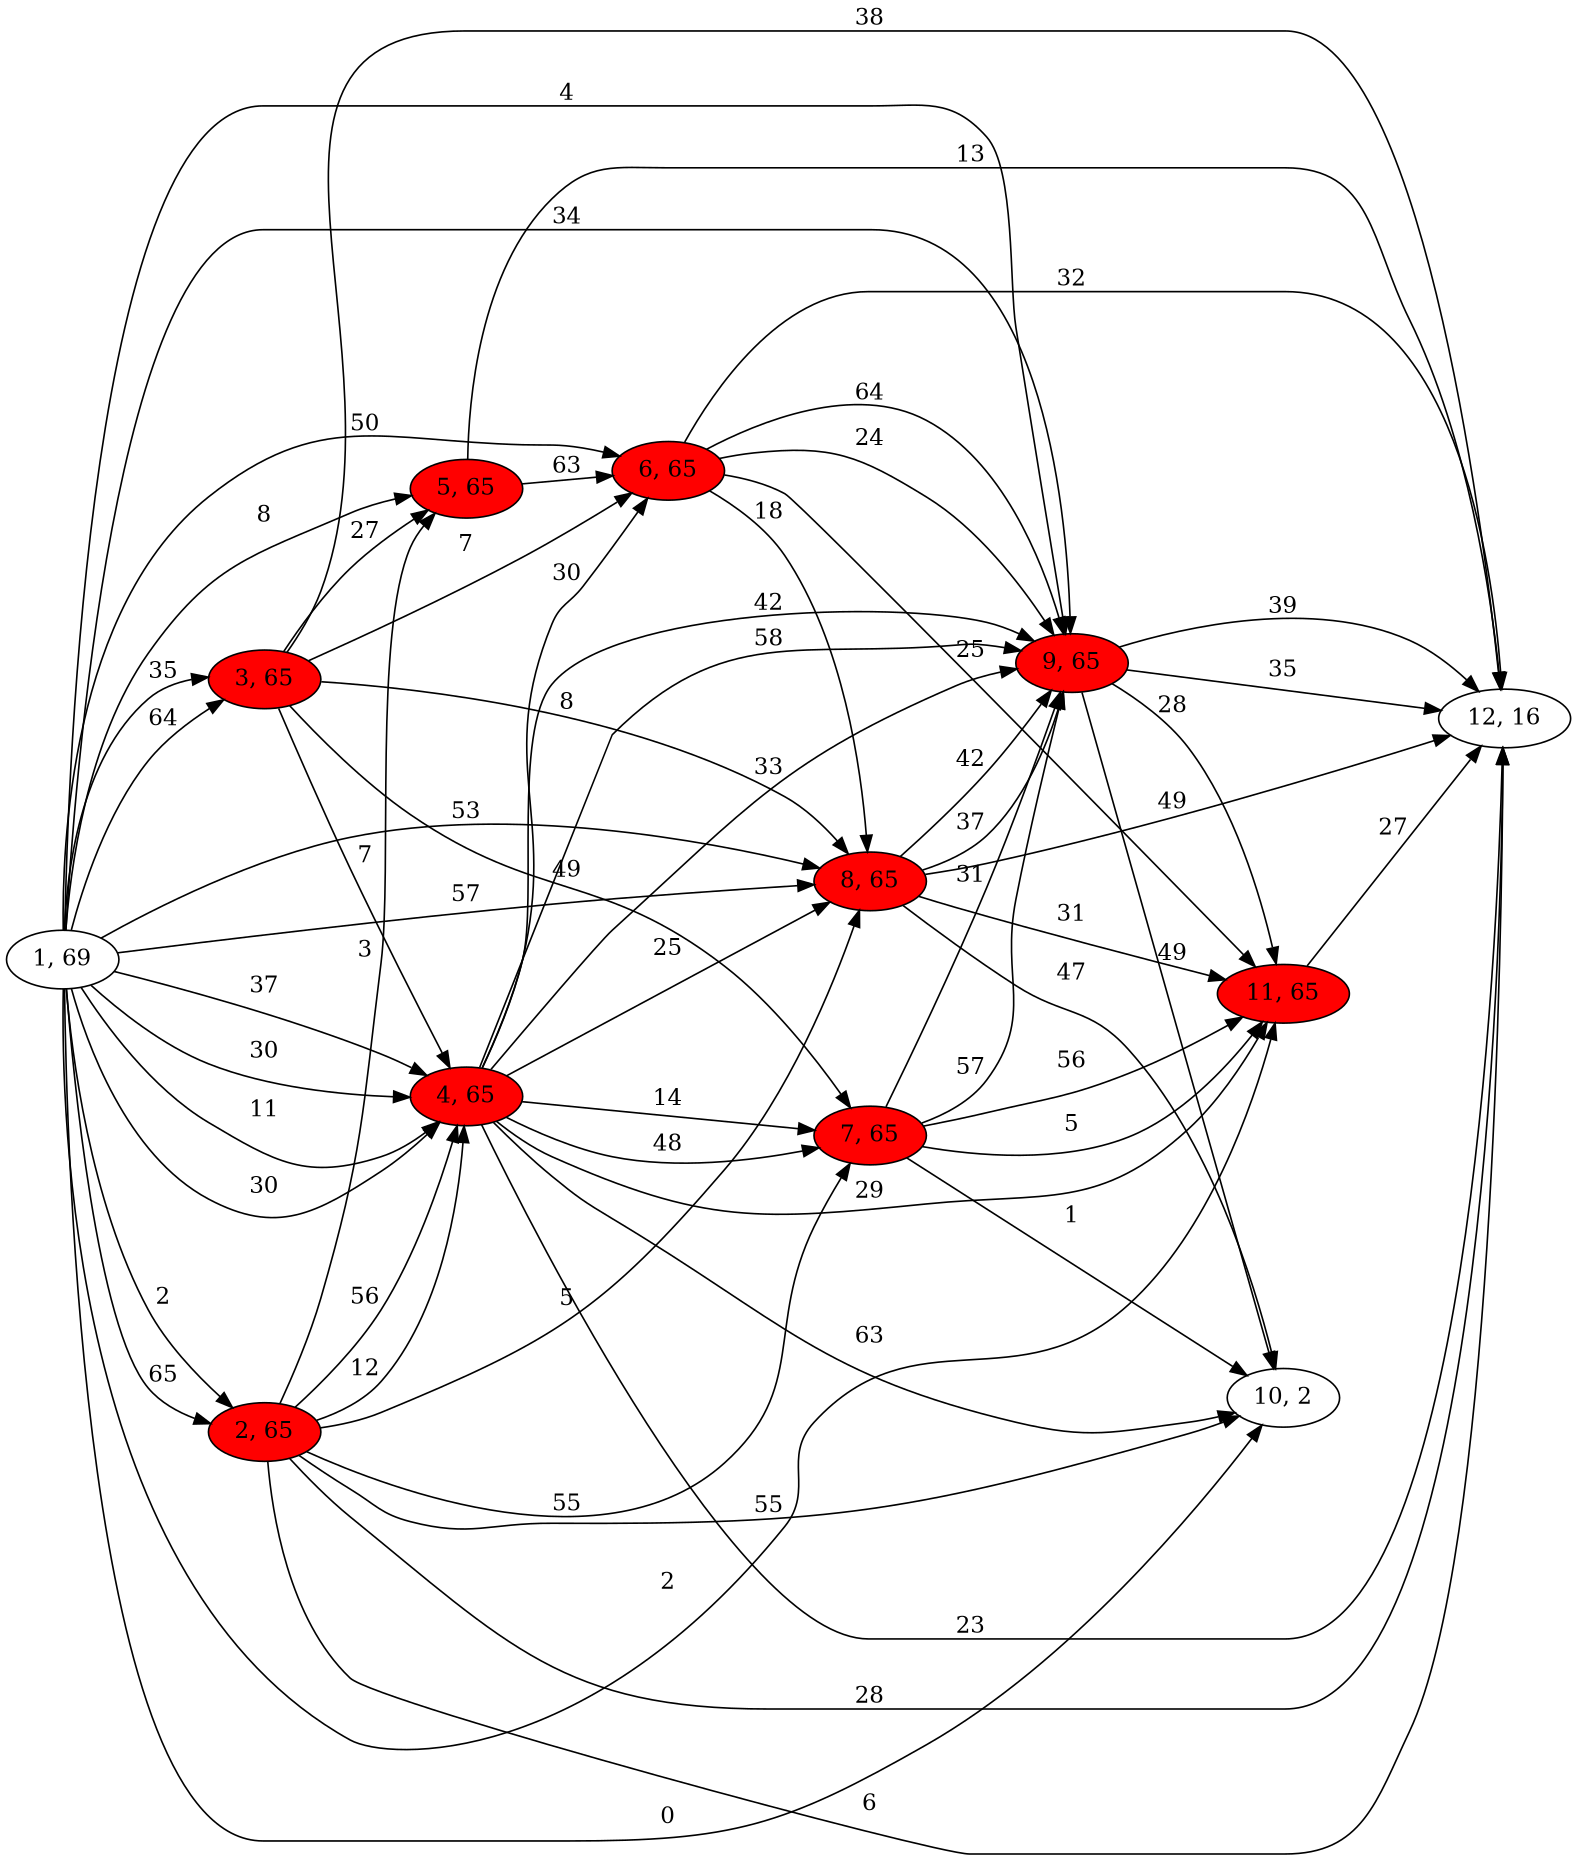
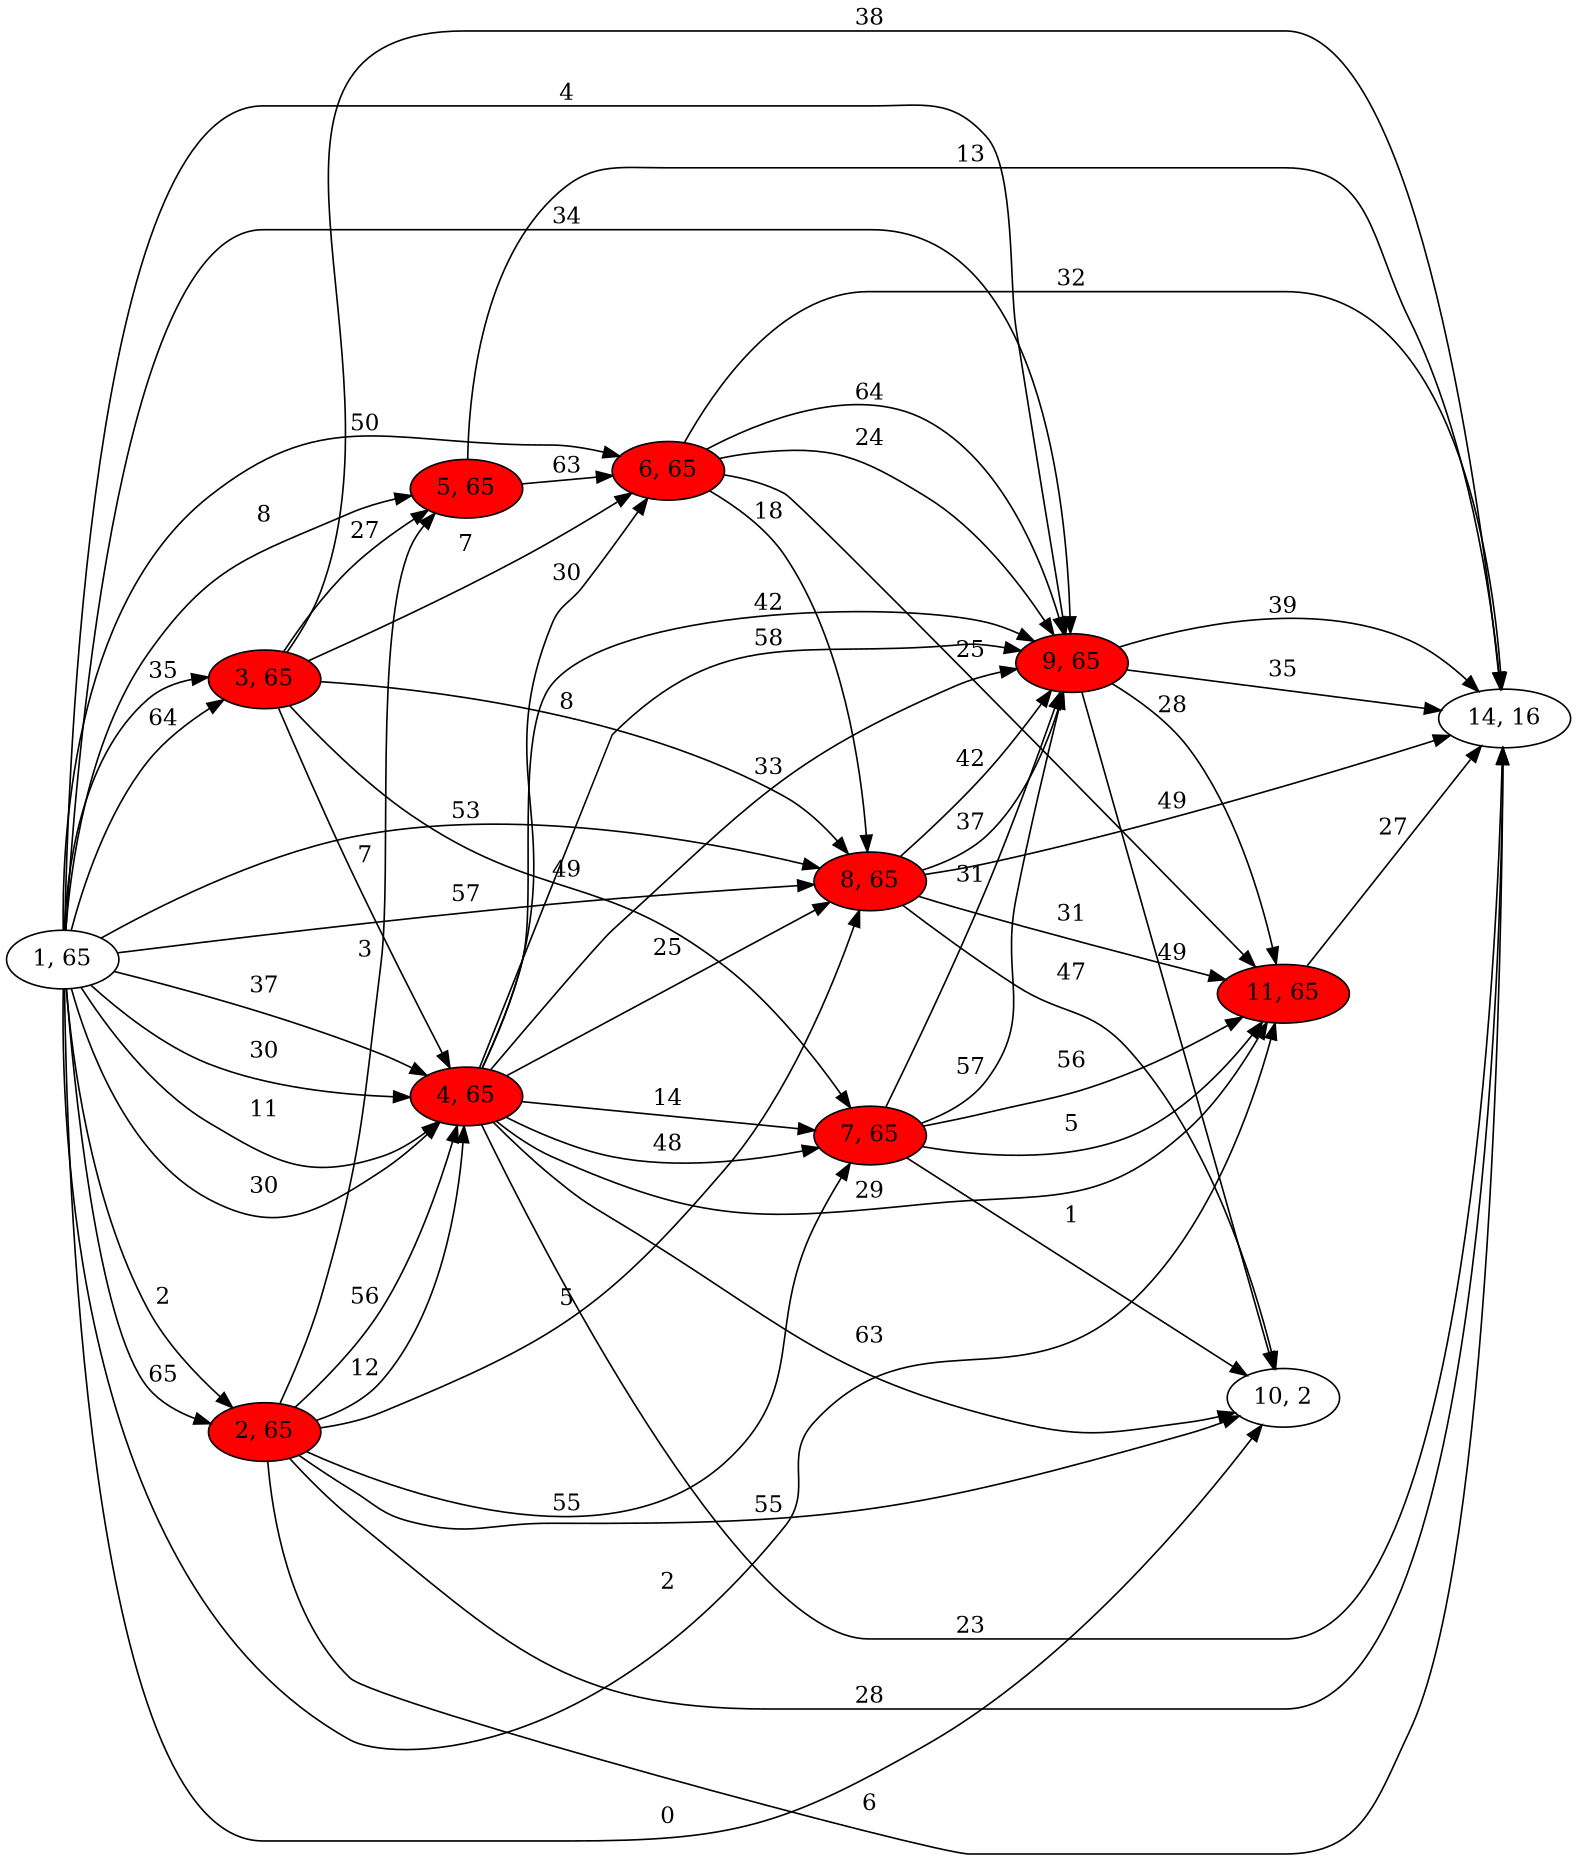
node "12, 16": label "12, 16" -> "14, 16"
node "1, 69": label "1, 69" -> "1, 65"
